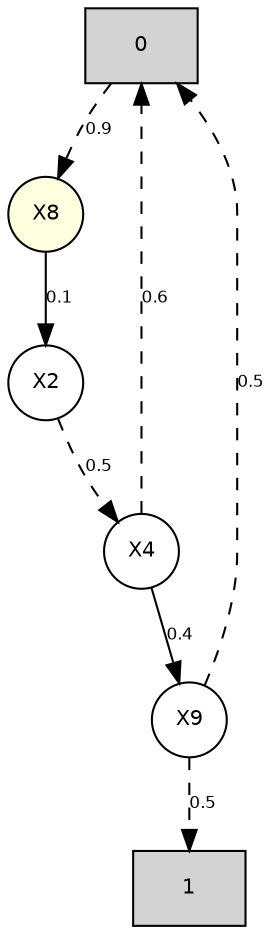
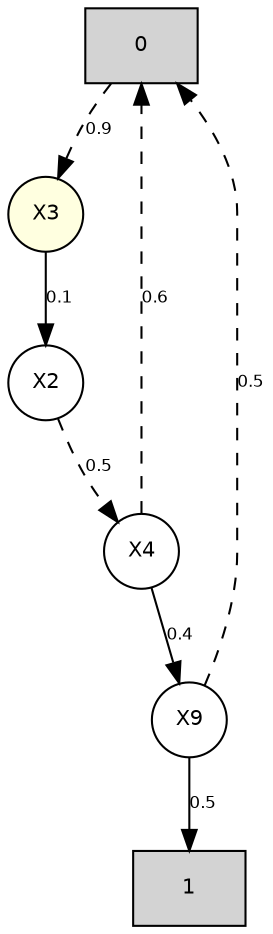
node "X8": label "X8" -> "X3"
edge "X9" -> "1": style dashed -> solid
